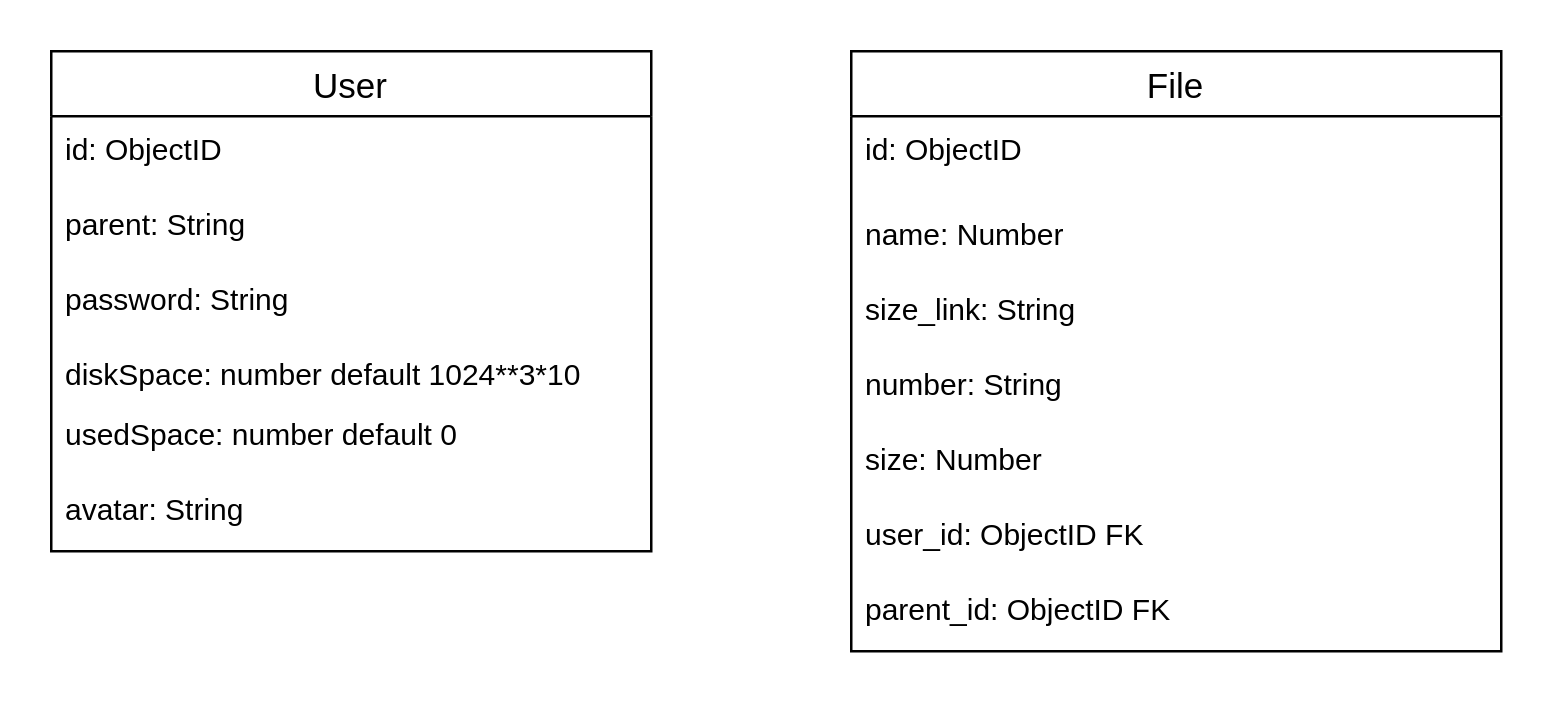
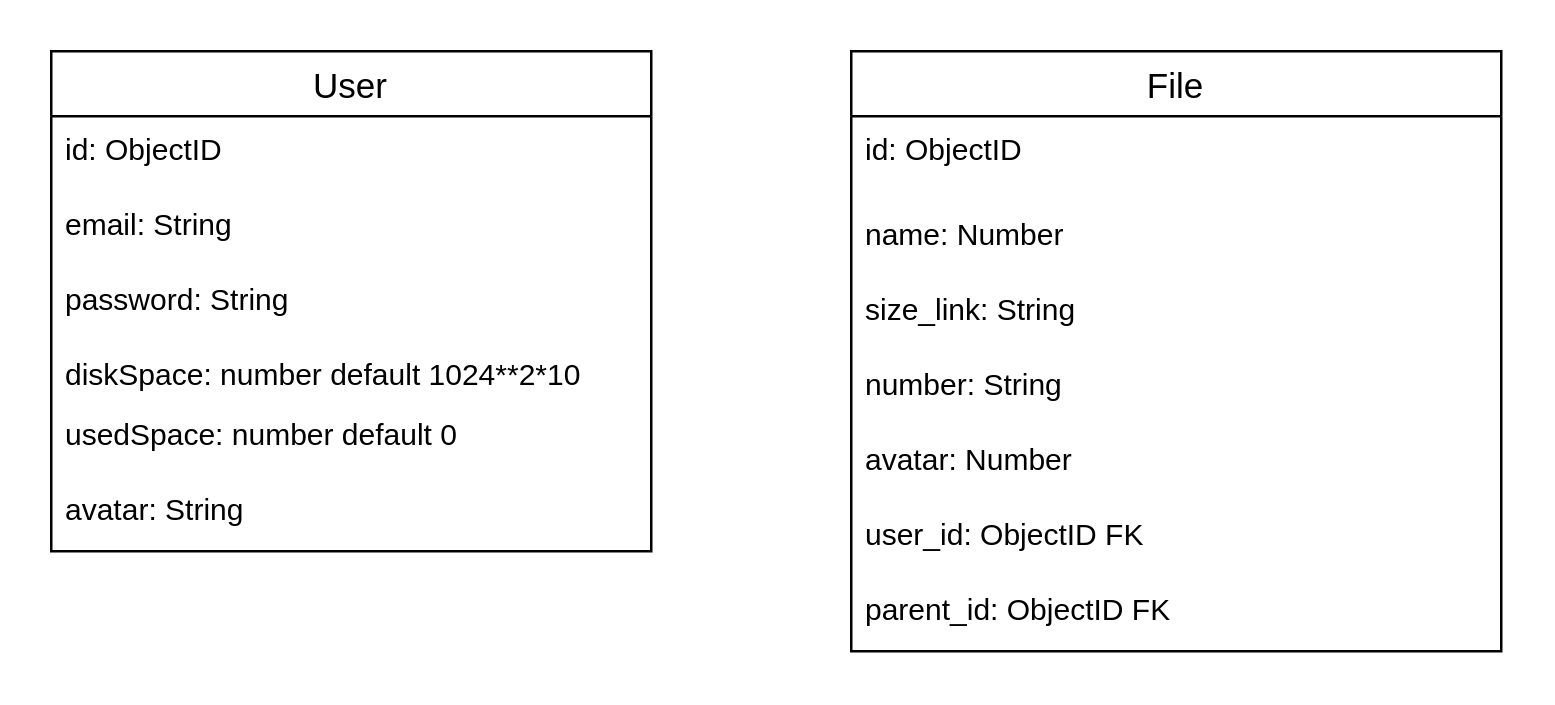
node "parent: String": label "parent: String" -> "email: String"
node "diskSpace: number default 1024**3*10": label "diskSpace: number default 1024**3*10" -> "diskSpace: number default 1024**2*10"
node "size: Number": label "size: Number" -> "avatar: Number"
